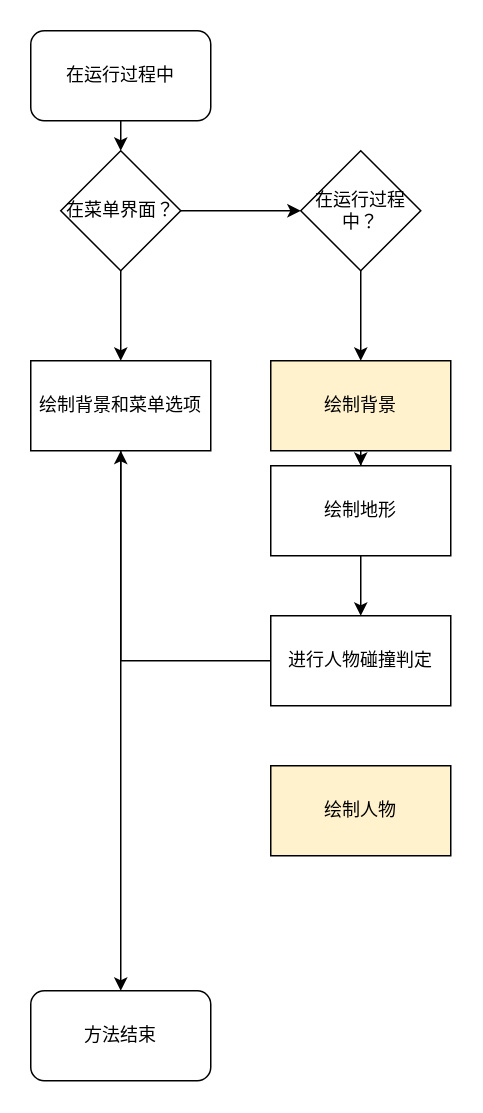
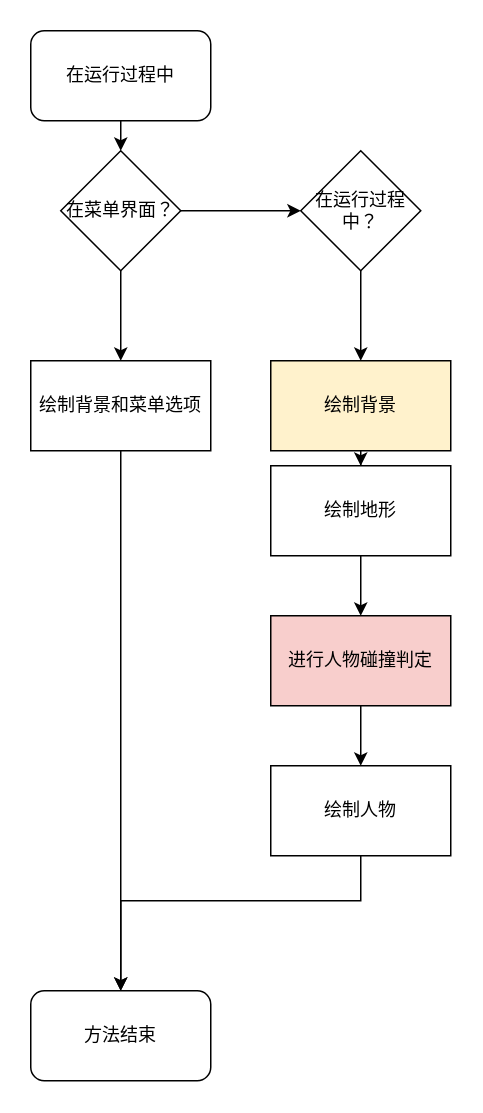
edge "进行人物碰撞判定" -> "绘制背景和菜单选项": now "进行人物碰撞判定" -> "绘制人物"
node "进行人物碰撞判定": fillcolor #ffffff -> #f8cecc
node "绘制人物": fillcolor #fff2cc -> #ffffff
edge "绘制人物" -> "方法结束": added
